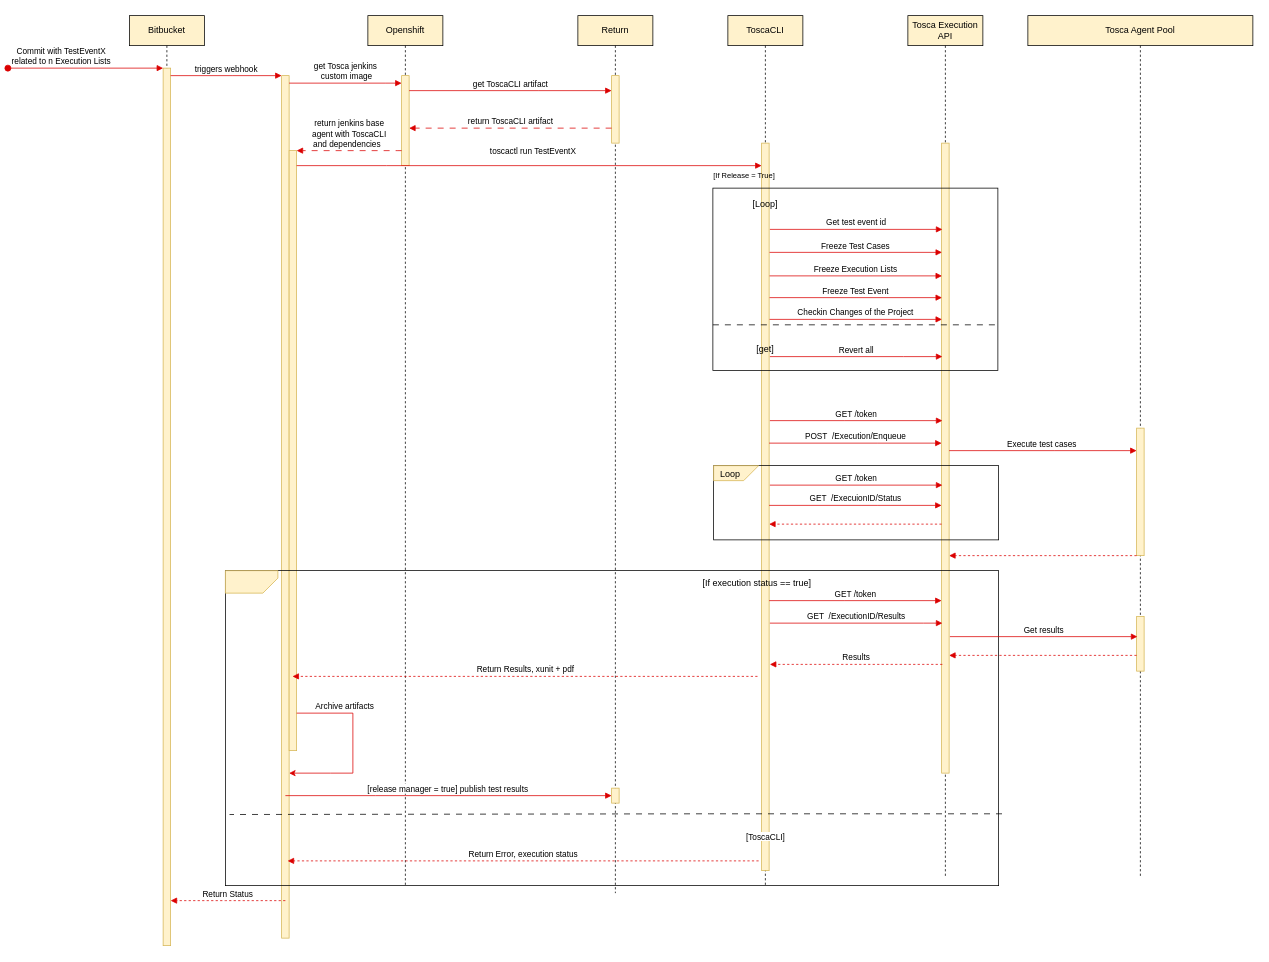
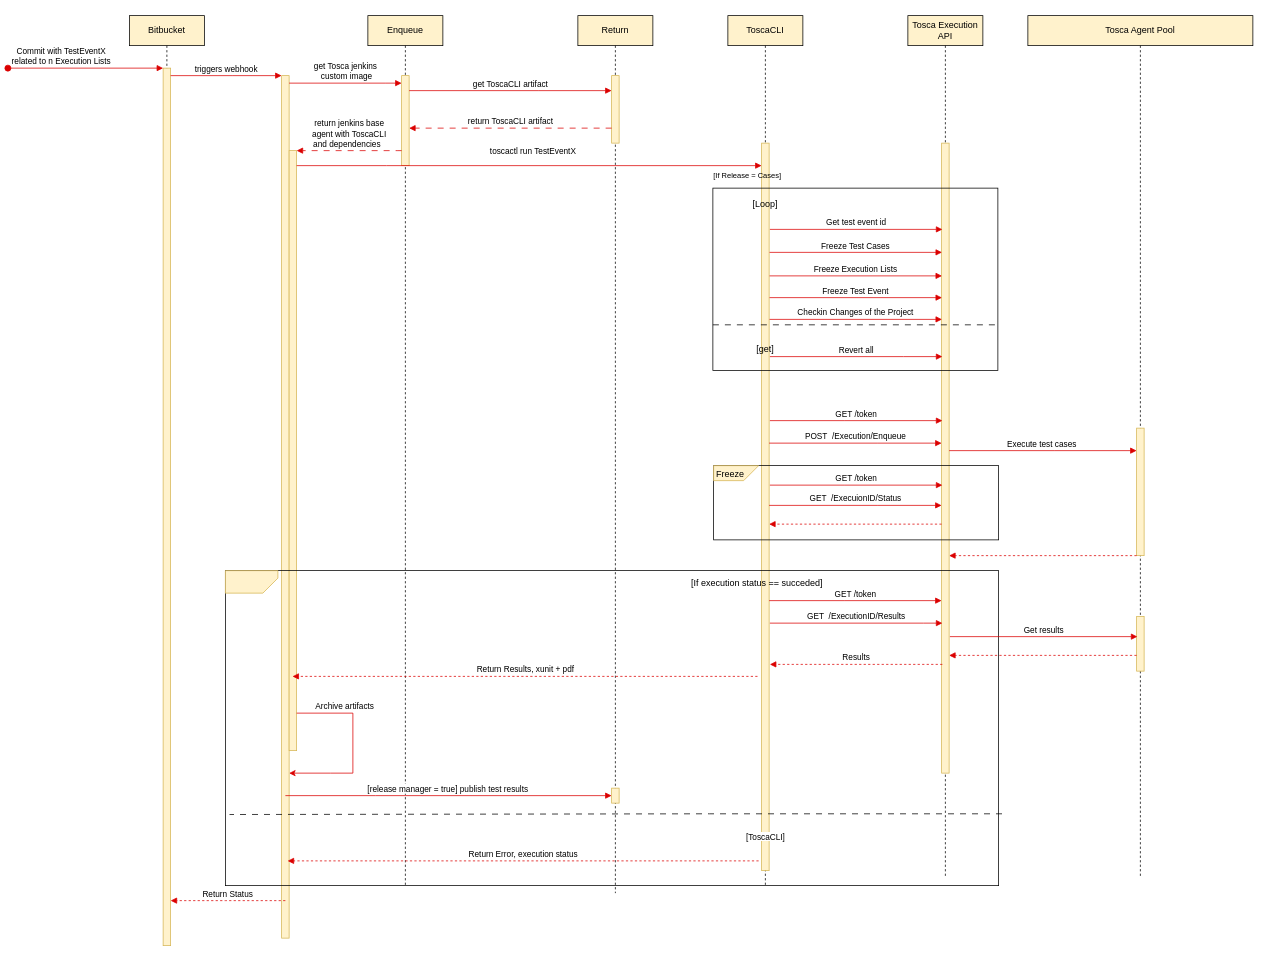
node "Openshift": label "Openshift" -> "Enqueue"
node "[If Release = True]": label "[If Release = True]" -> "[If Release = Cases]"
node "Loop": label "Loop" -> "Freeze"
node "[If execution status == true]": label "[If execution status == true]" -> "[If execution status == succeded]"
